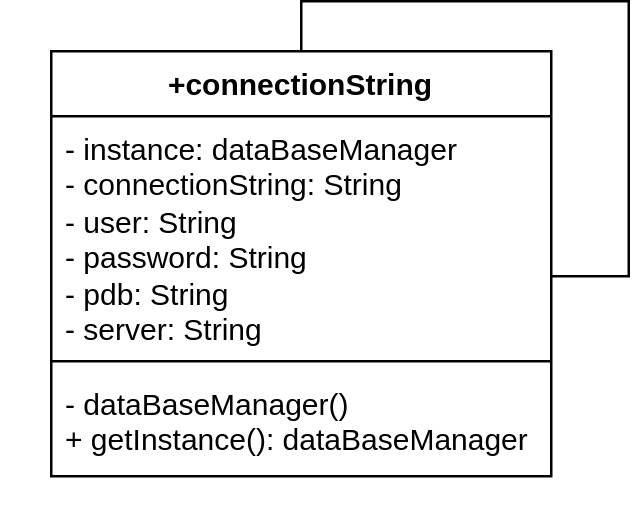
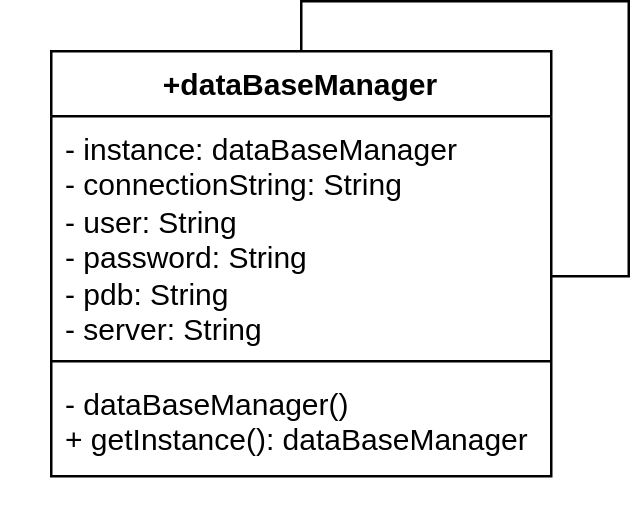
node "+connectionString": label "+connectionString" -> "+dataBaseManager"
